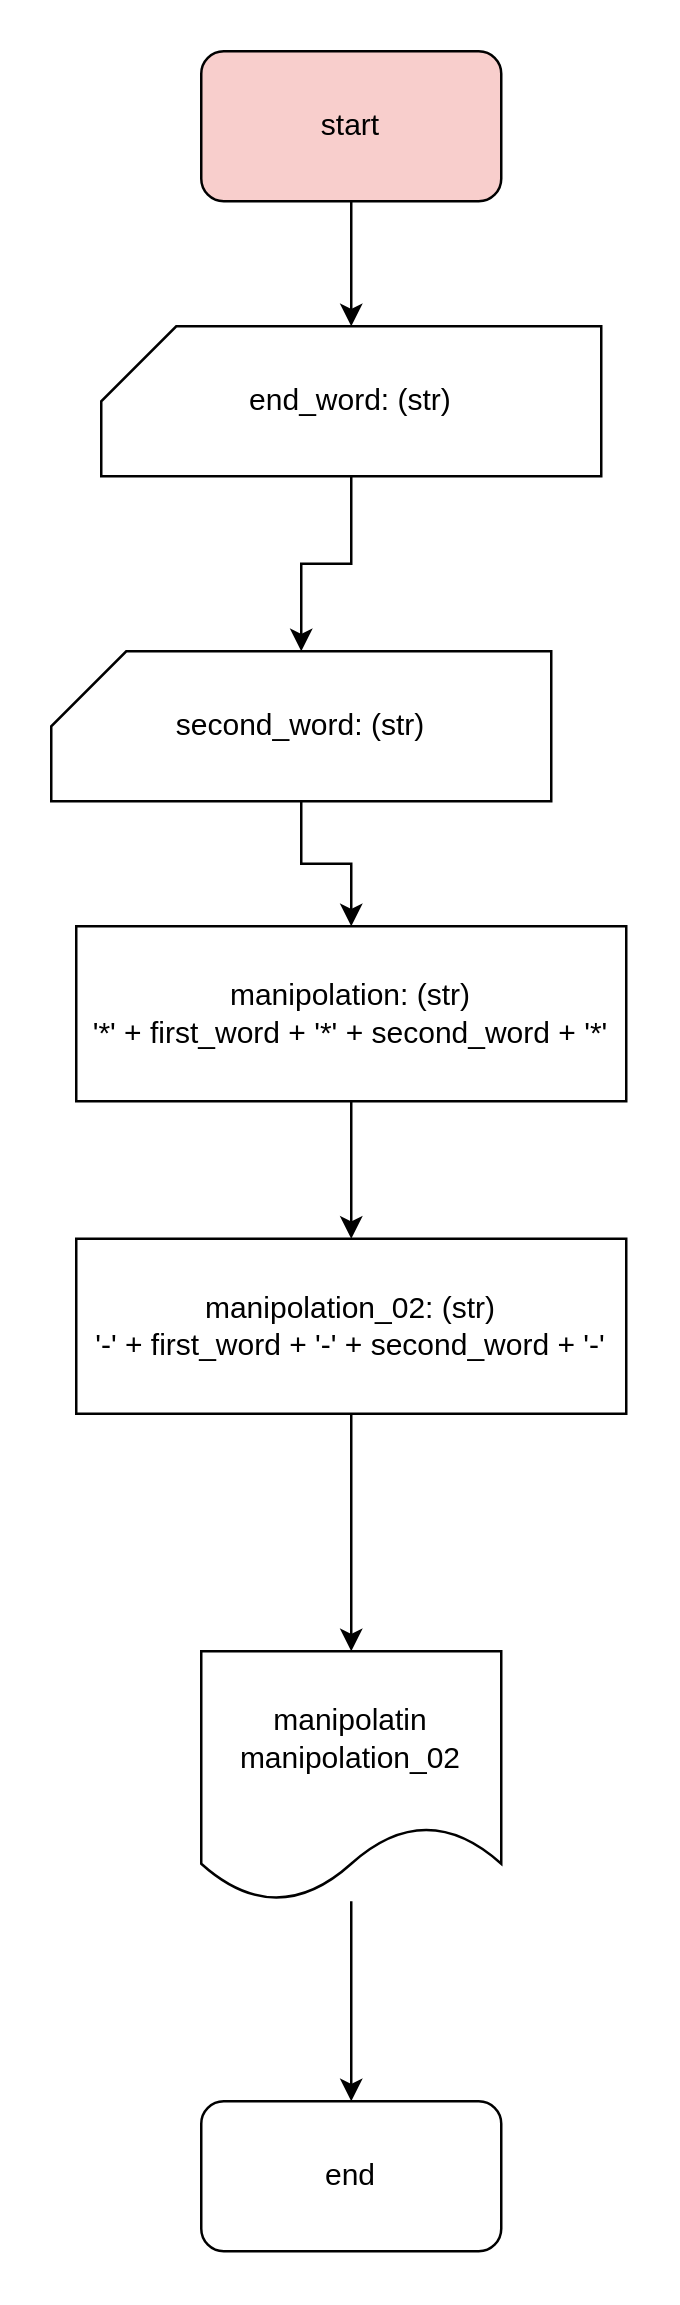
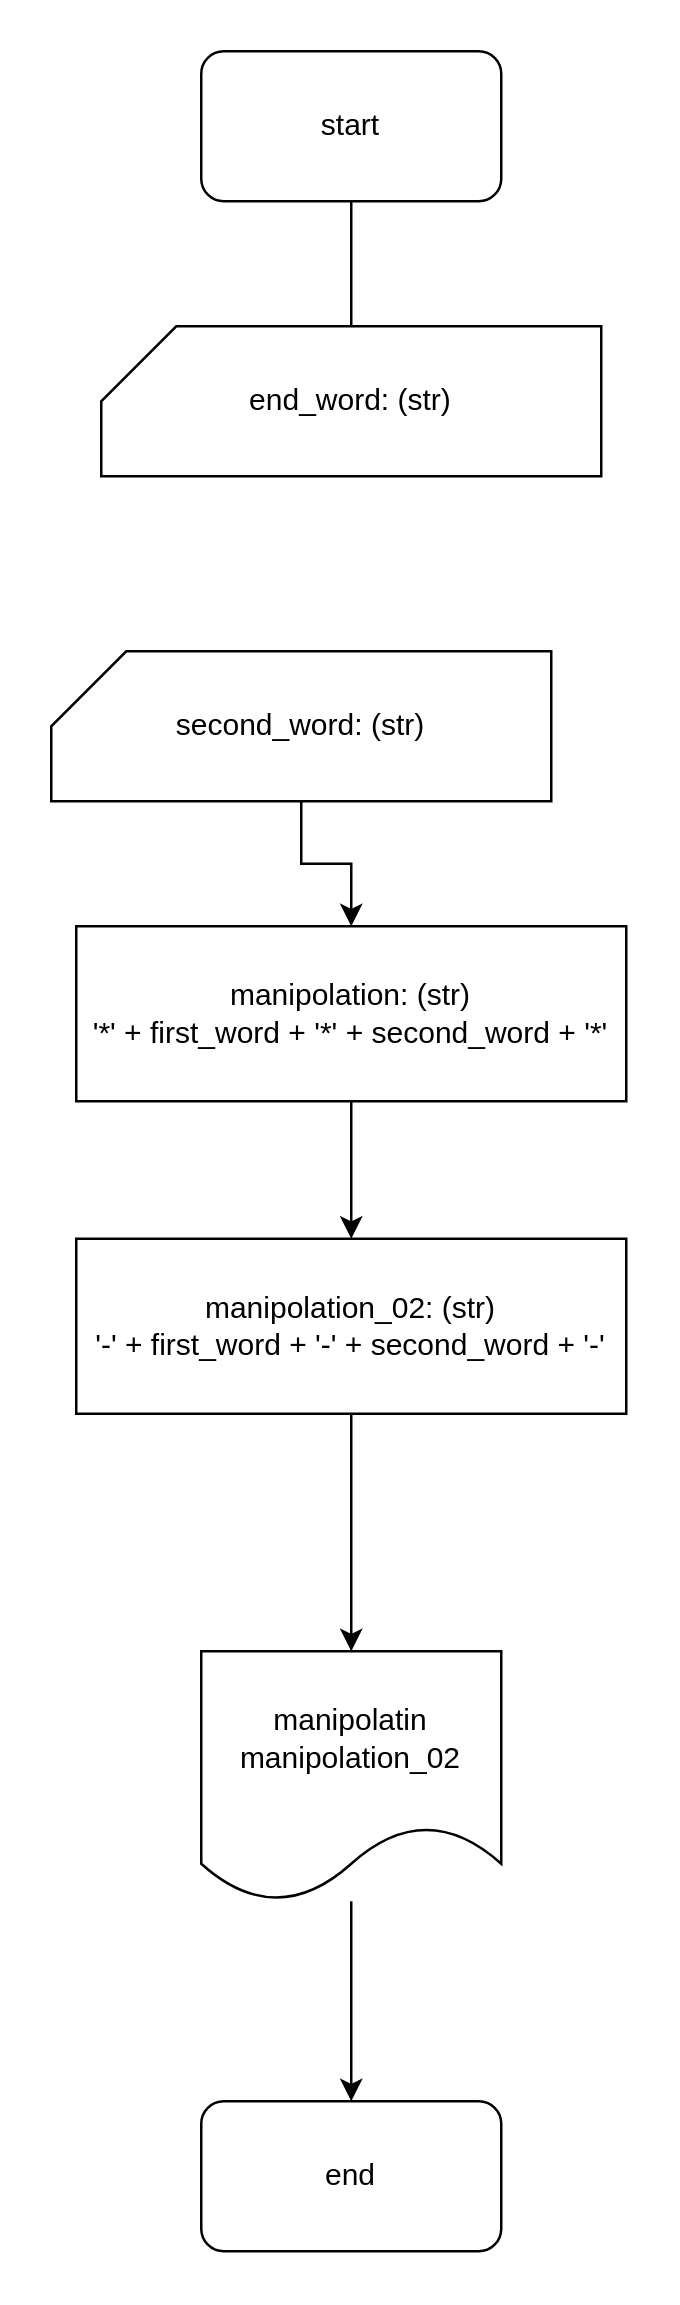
node "start": fillcolor #f8cecc -> #ffffff
edge "start" -> "end_word: (str)": arrowhead classic -> none
edge "end_word: (str)" -> "second_word: (str)": removed
